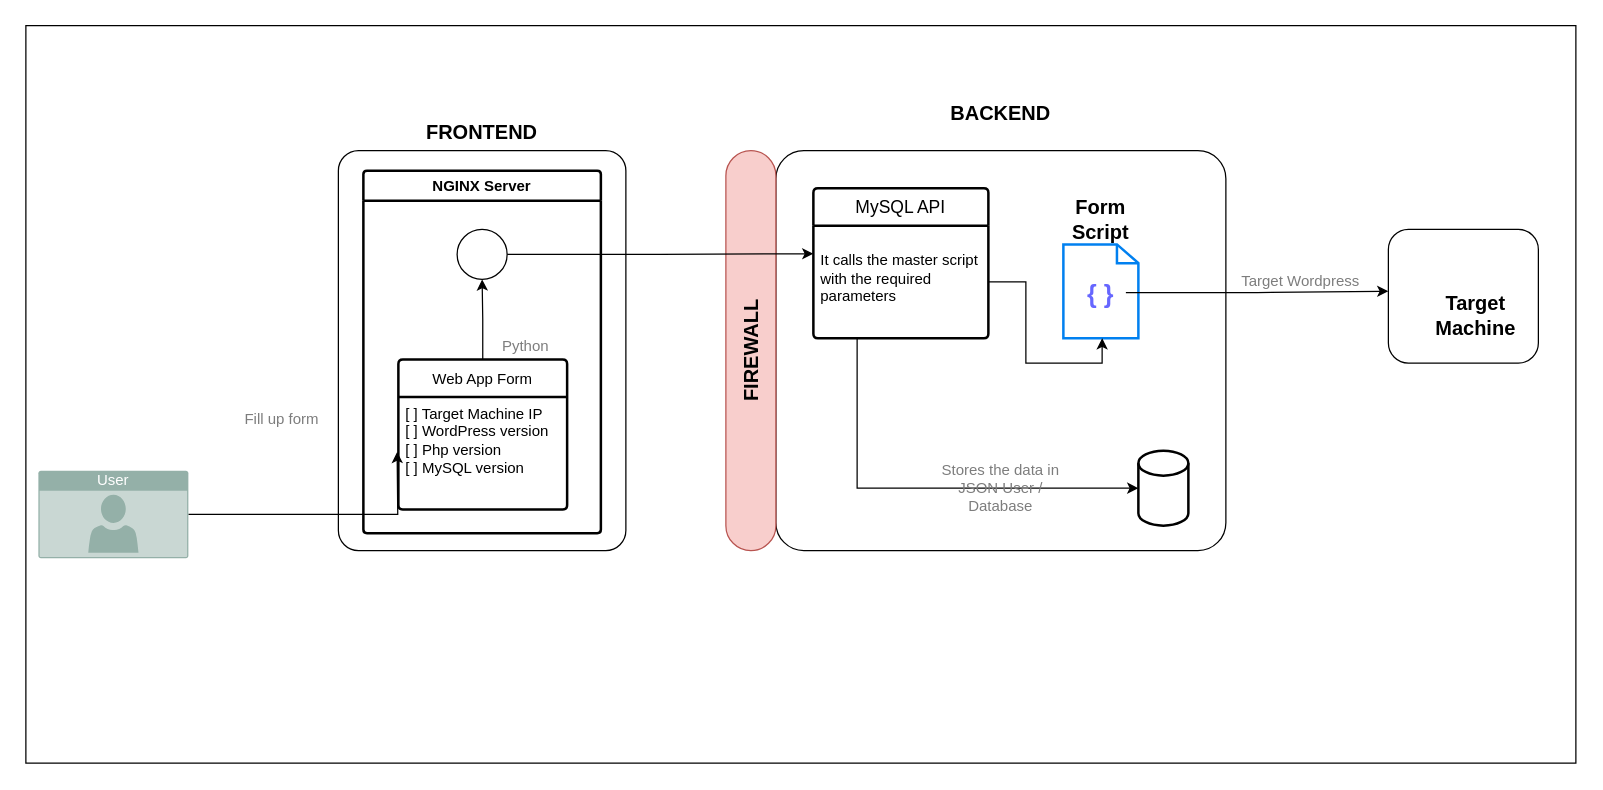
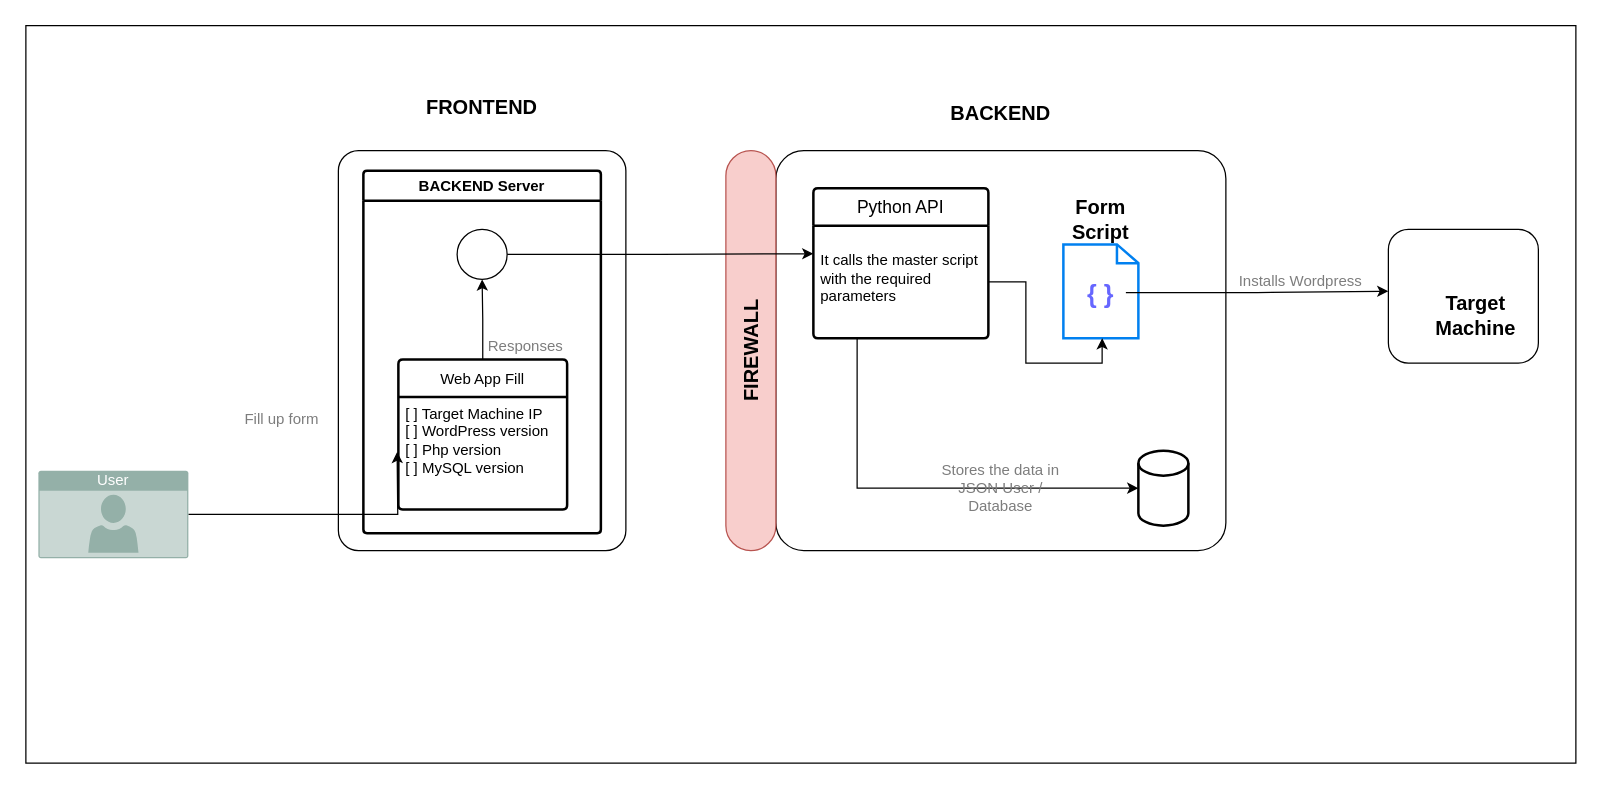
node "FRONTEND": moved (482, 132) -> (482, 107)
node "NGINX Server": label "NGINX Server" -> "BACKEND Server"
node "MySQL API": label "MySQL API" -> "Python API"
node "Target Wordpress": label "Target Wordpress" -> "Installs Wordpress"
node "Python": label "Python" -> "Responses"
node "Web App Form": label "Web App Form" -> "Web App Fill"
